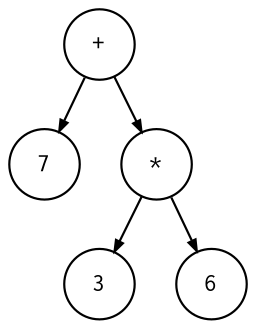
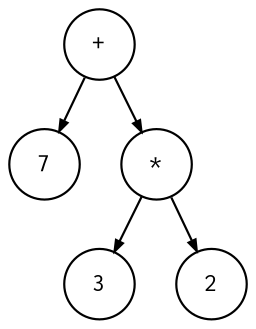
node "6": label "6" -> "2"
